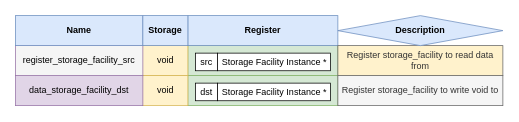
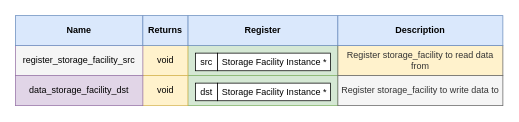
node "Storage": label "Storage" -> "Returns"
node "Description": shape diamond -> rectangle
node "Register storage_facility to write void to": label "Register storage_facility to write void to" -> "Register storage_facility to write data to"
